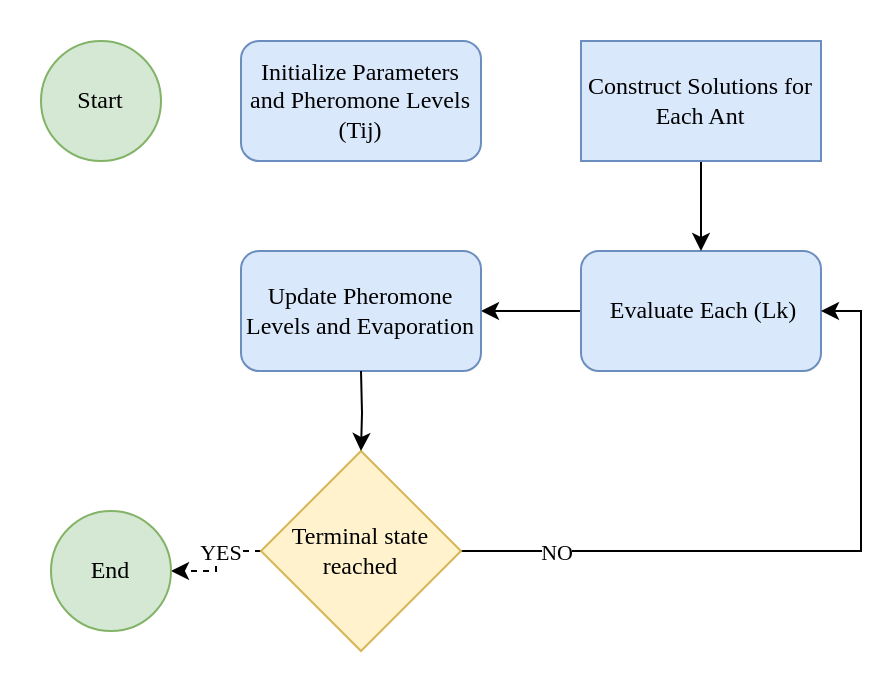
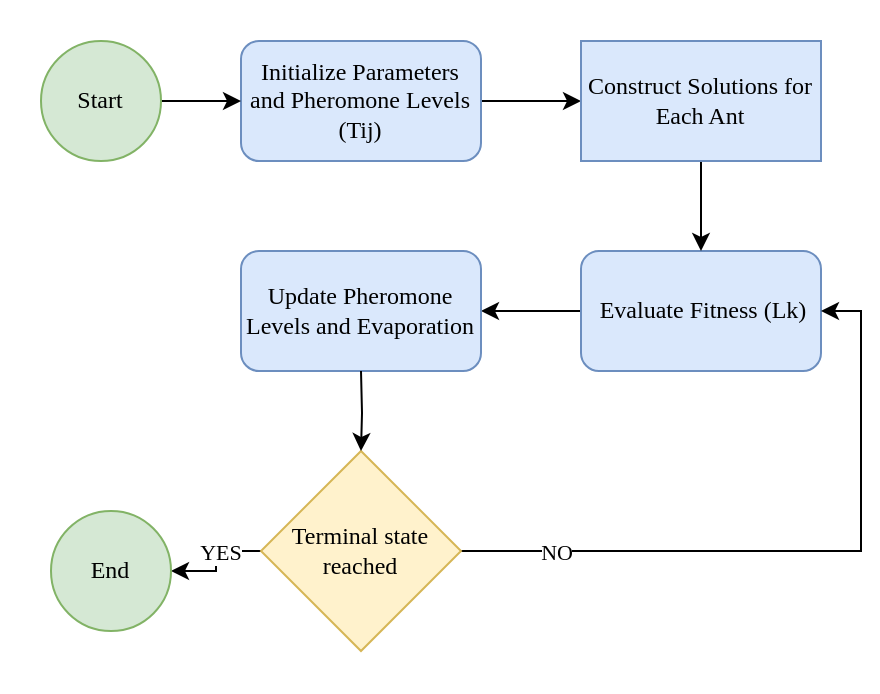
edge "Start" -> "Initialize Parameters and Pheromone Levels (Tij)": added
edge "Initialize Parameters and Pheromone Levels (Tij)" -> "Construct Solutions for Each Ant": added
node "Evaluate Each (Lk)": label "Evaluate Each (Lk)" -> "Evaluate Fitness (Lk)"
edge "Terminal state reached" -> "End": style dashed -> solid
